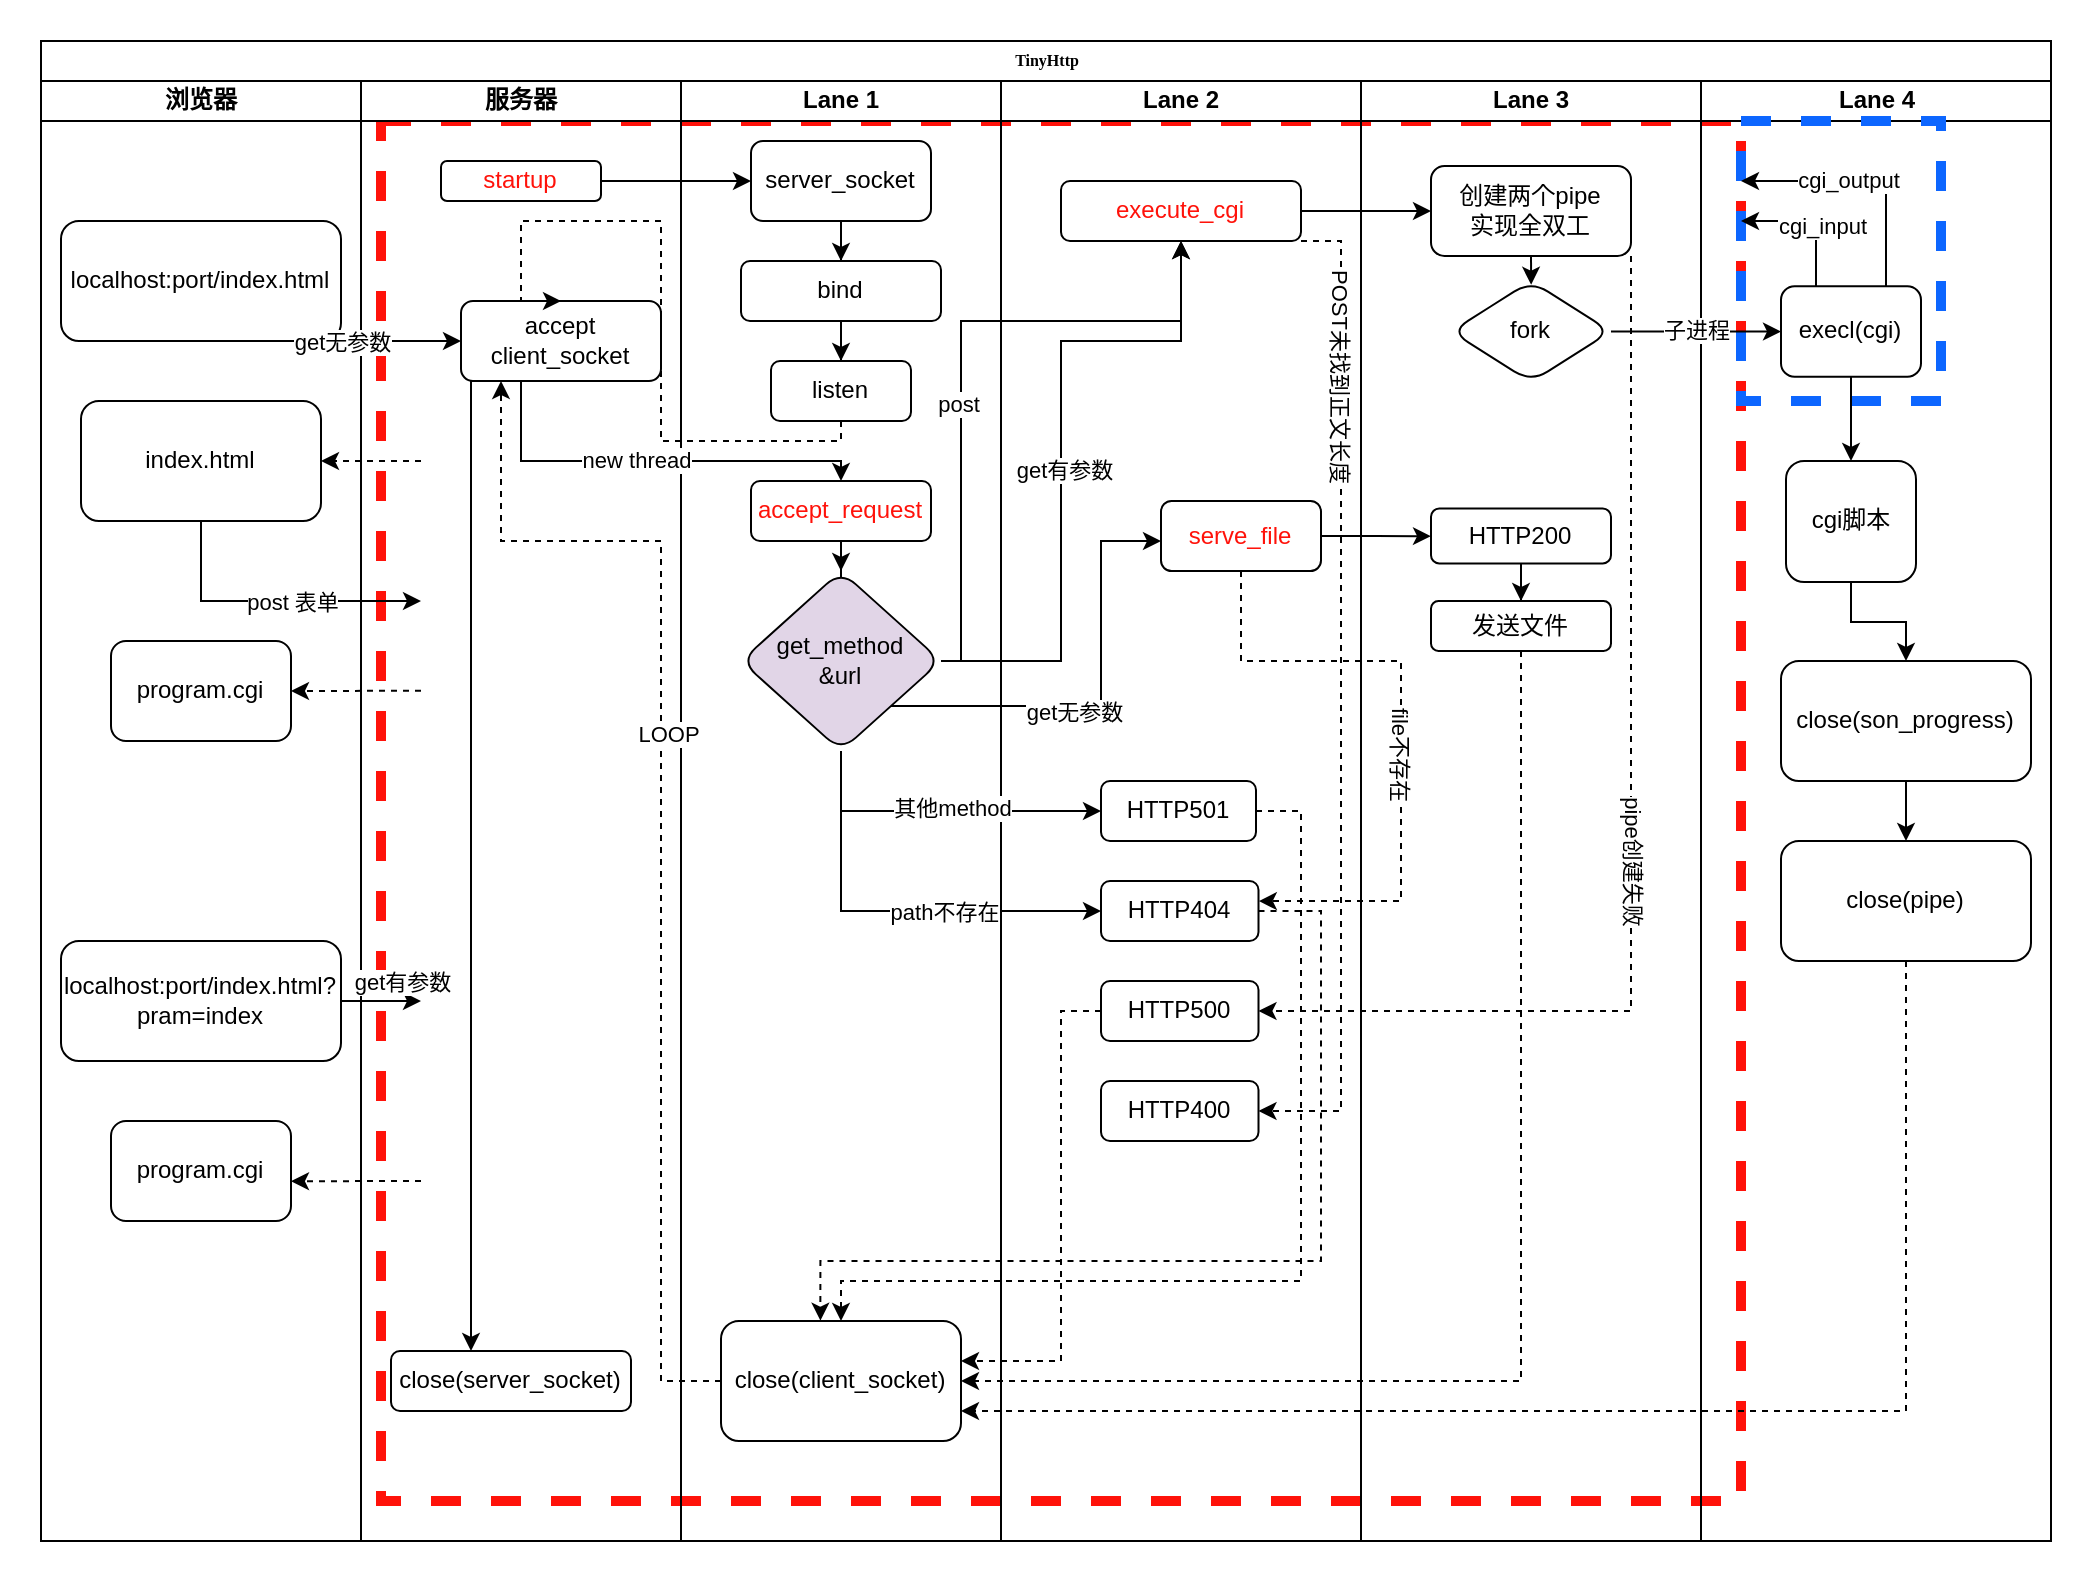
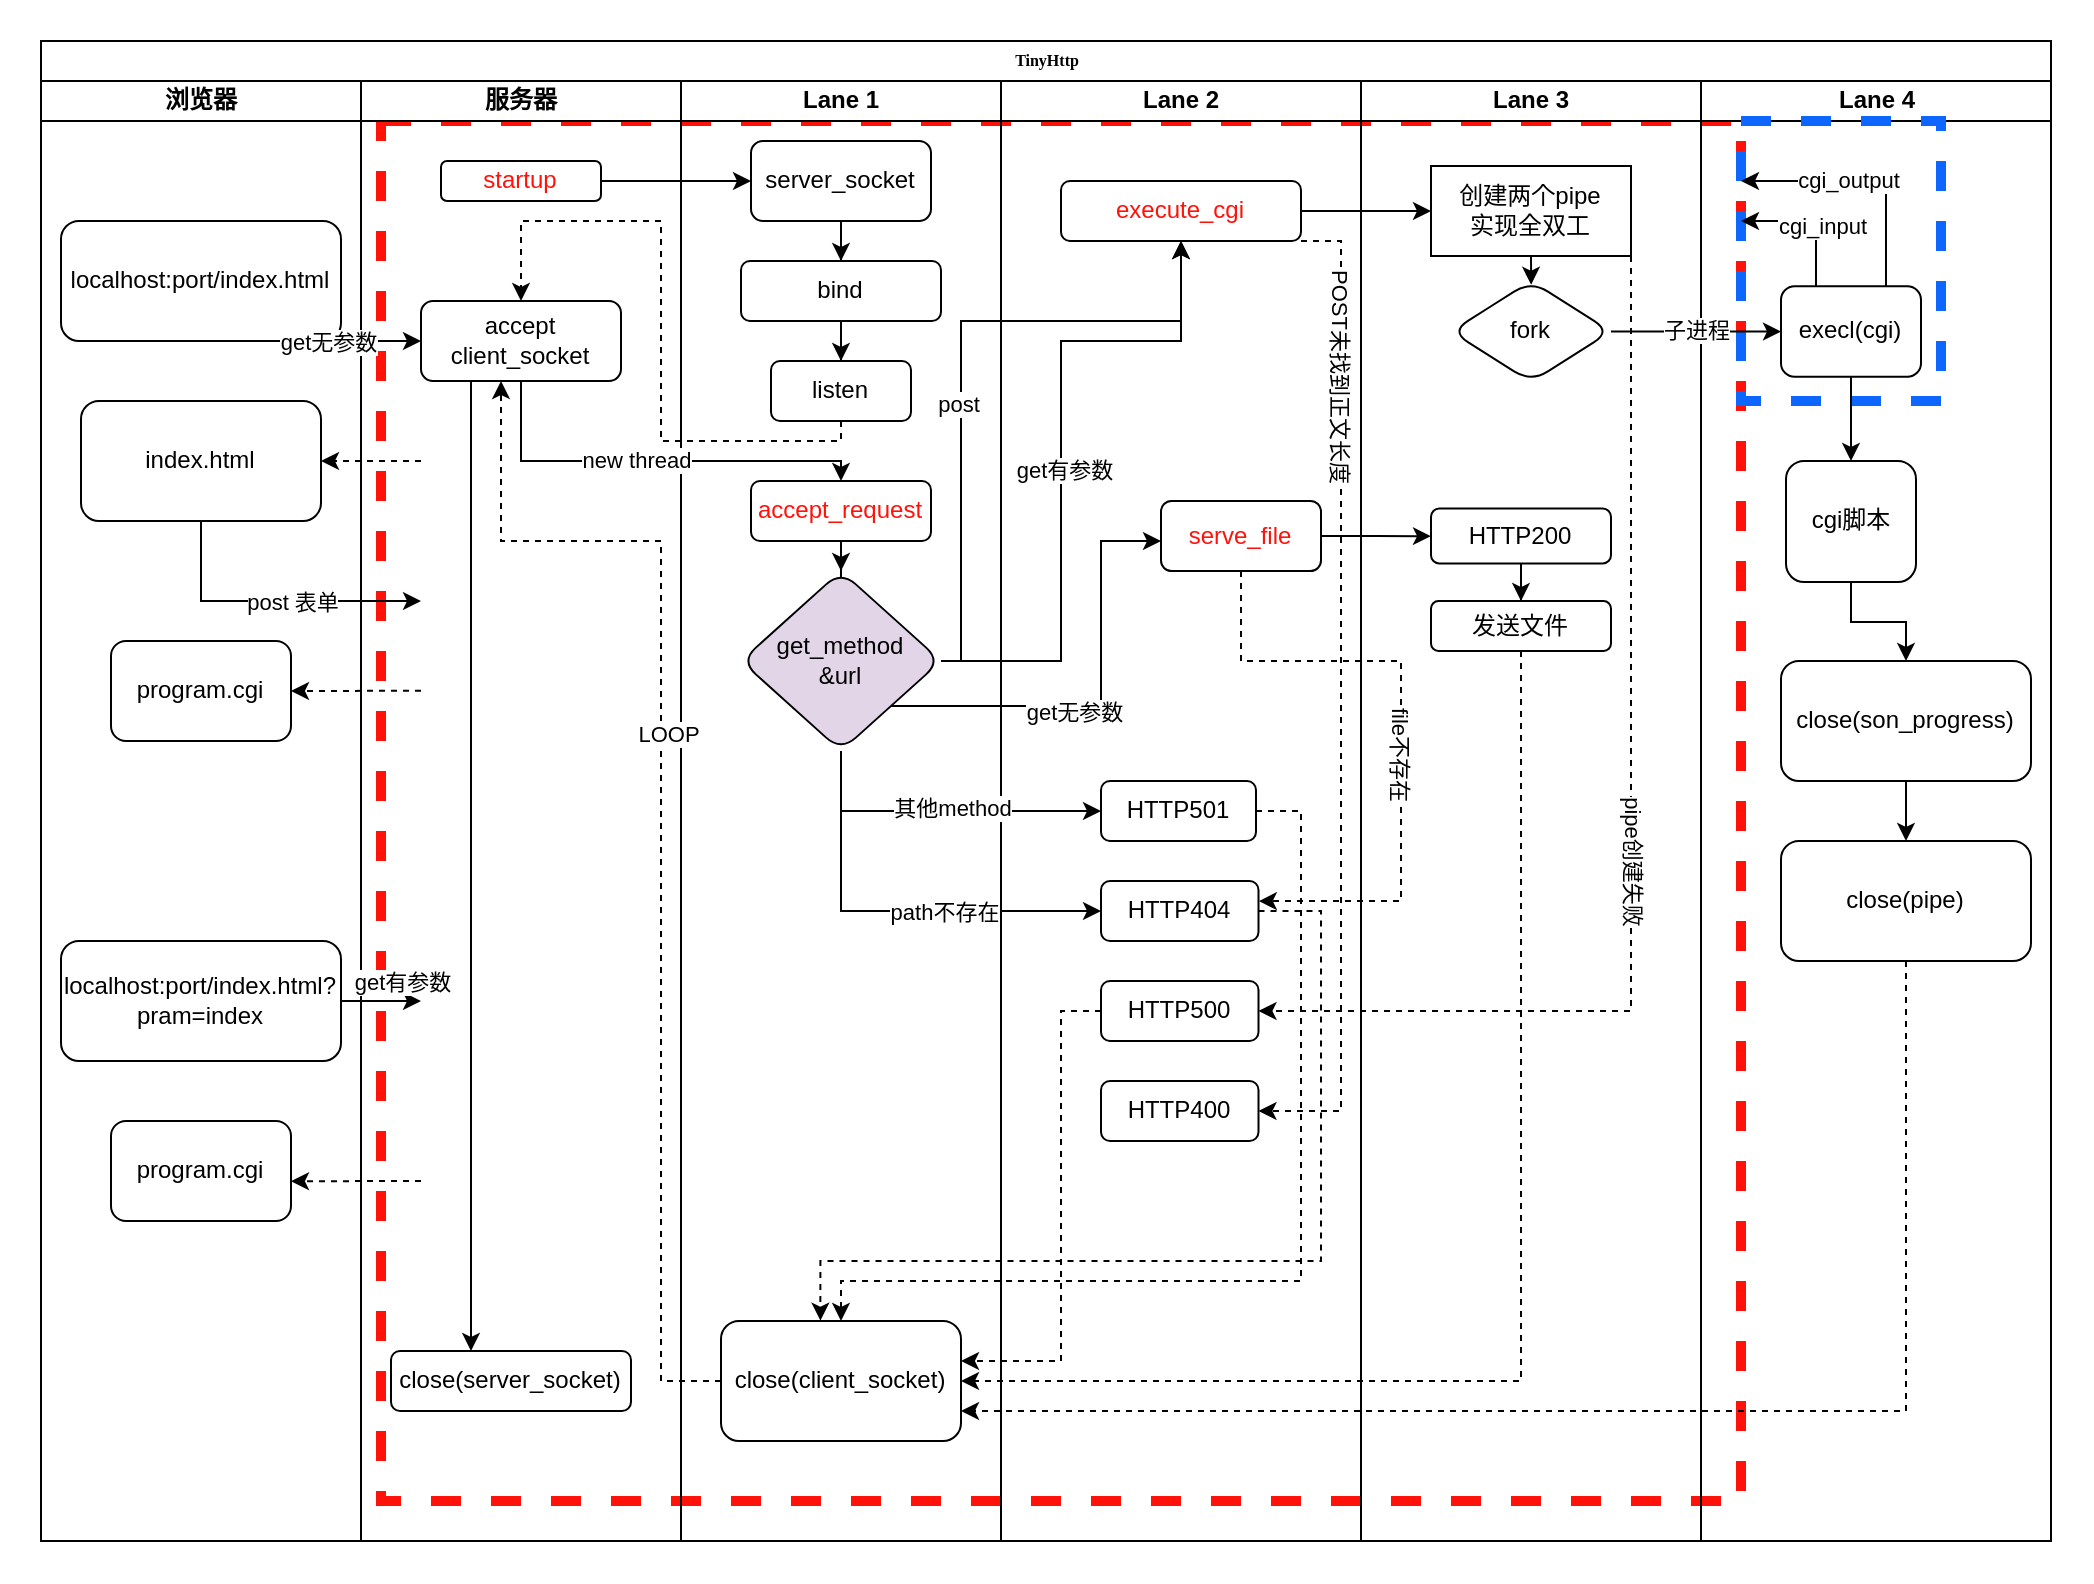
node "创建两个pipe 实现全双工": shape rounded rectangle -> rectangle
node "accept client_socket": moved (561, 341) -> (521, 341)
